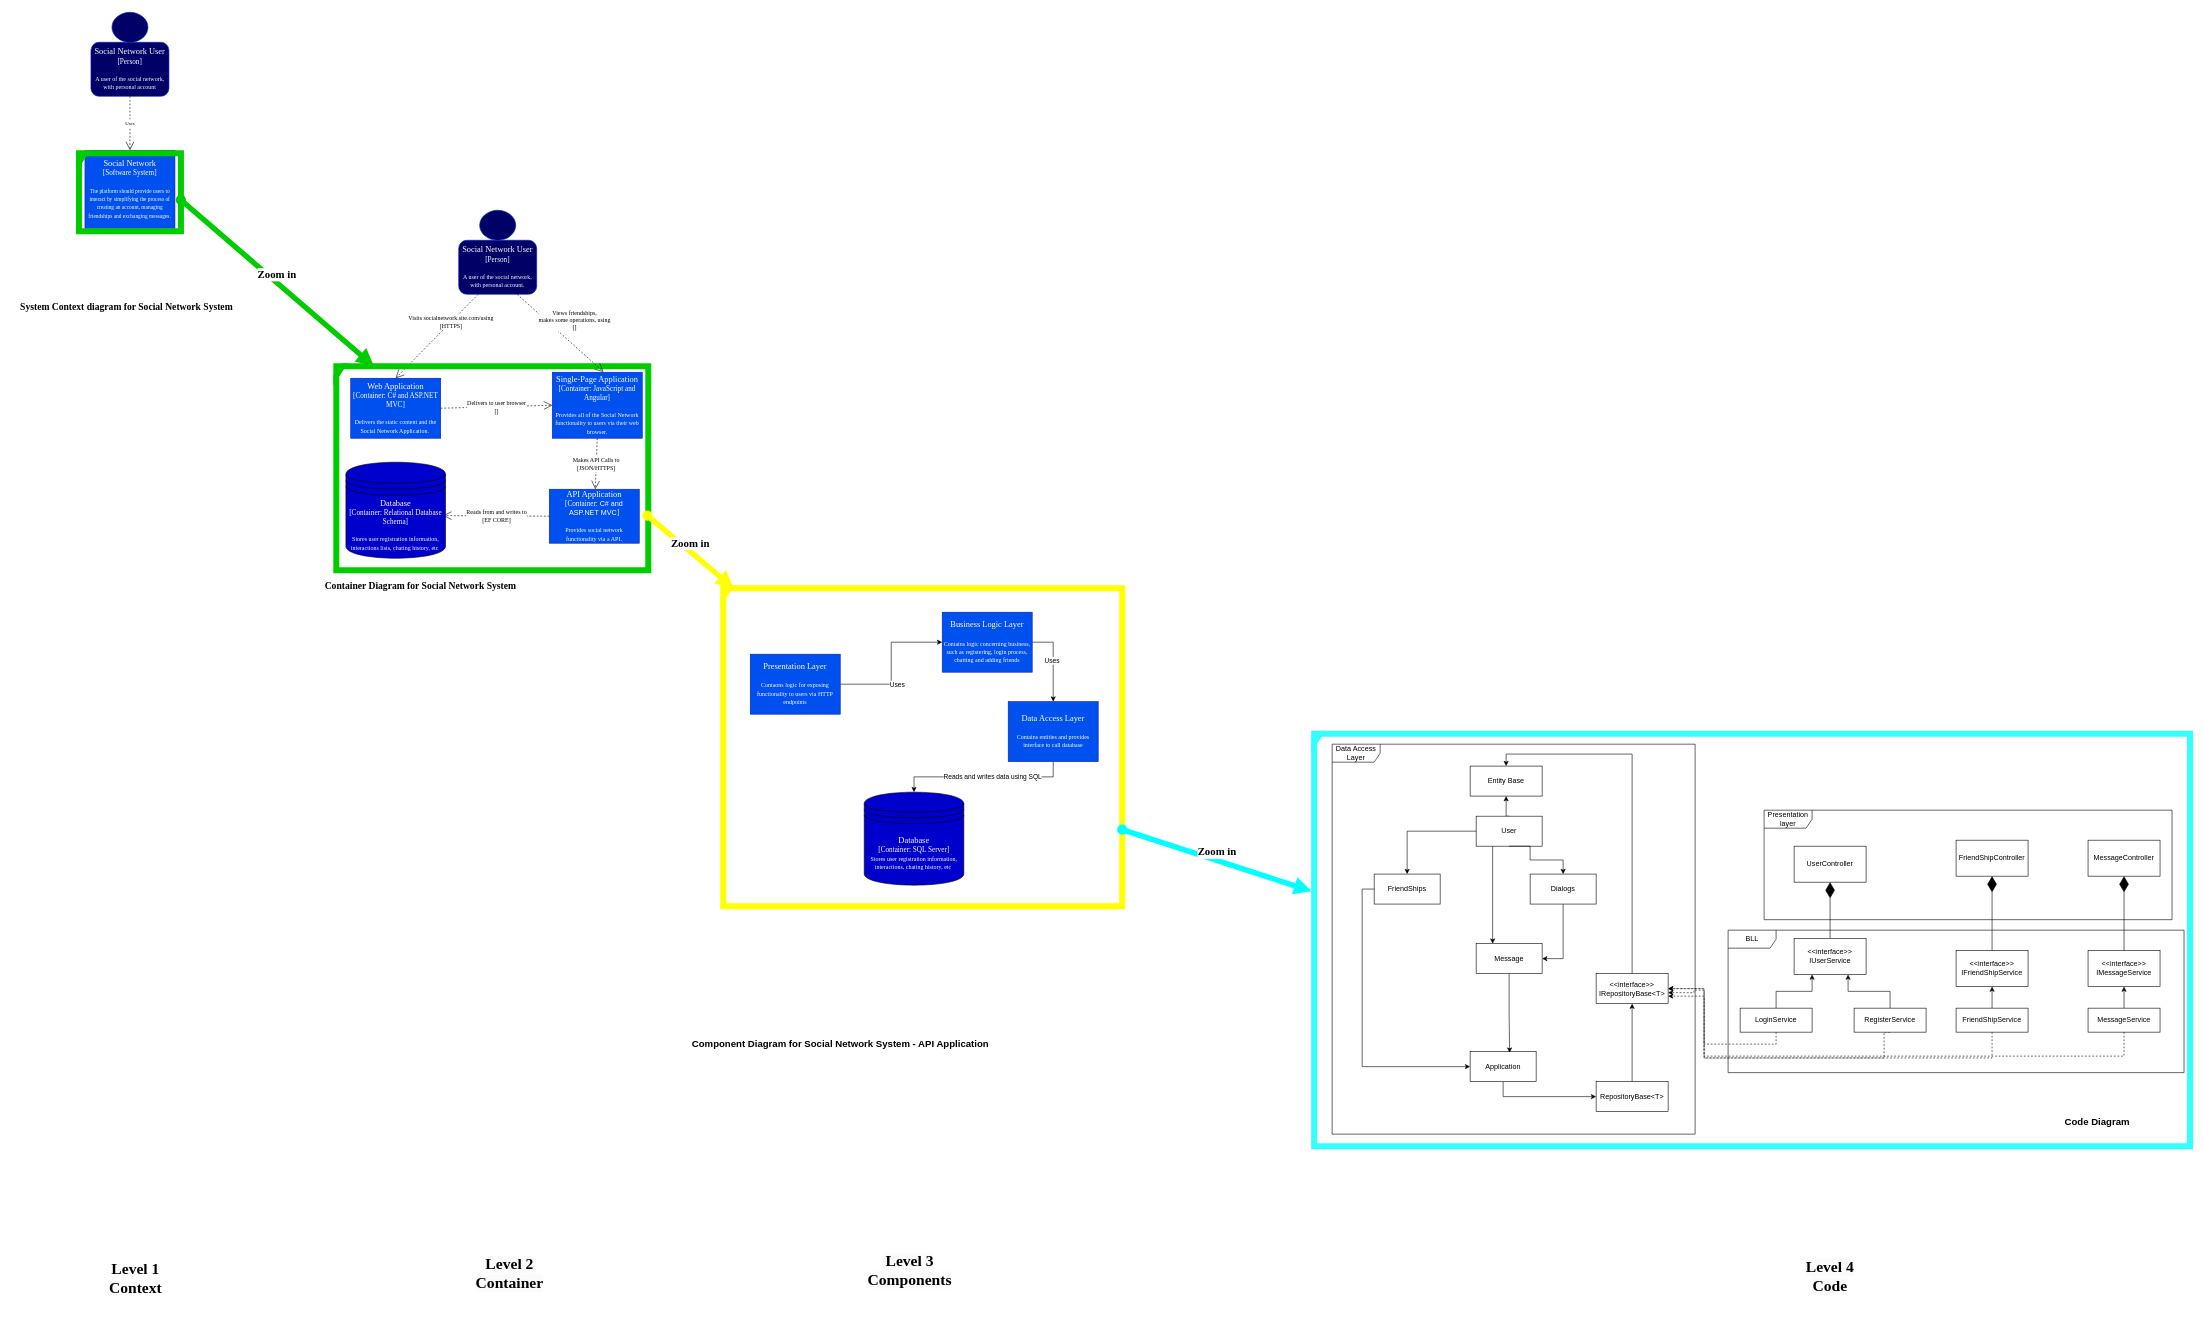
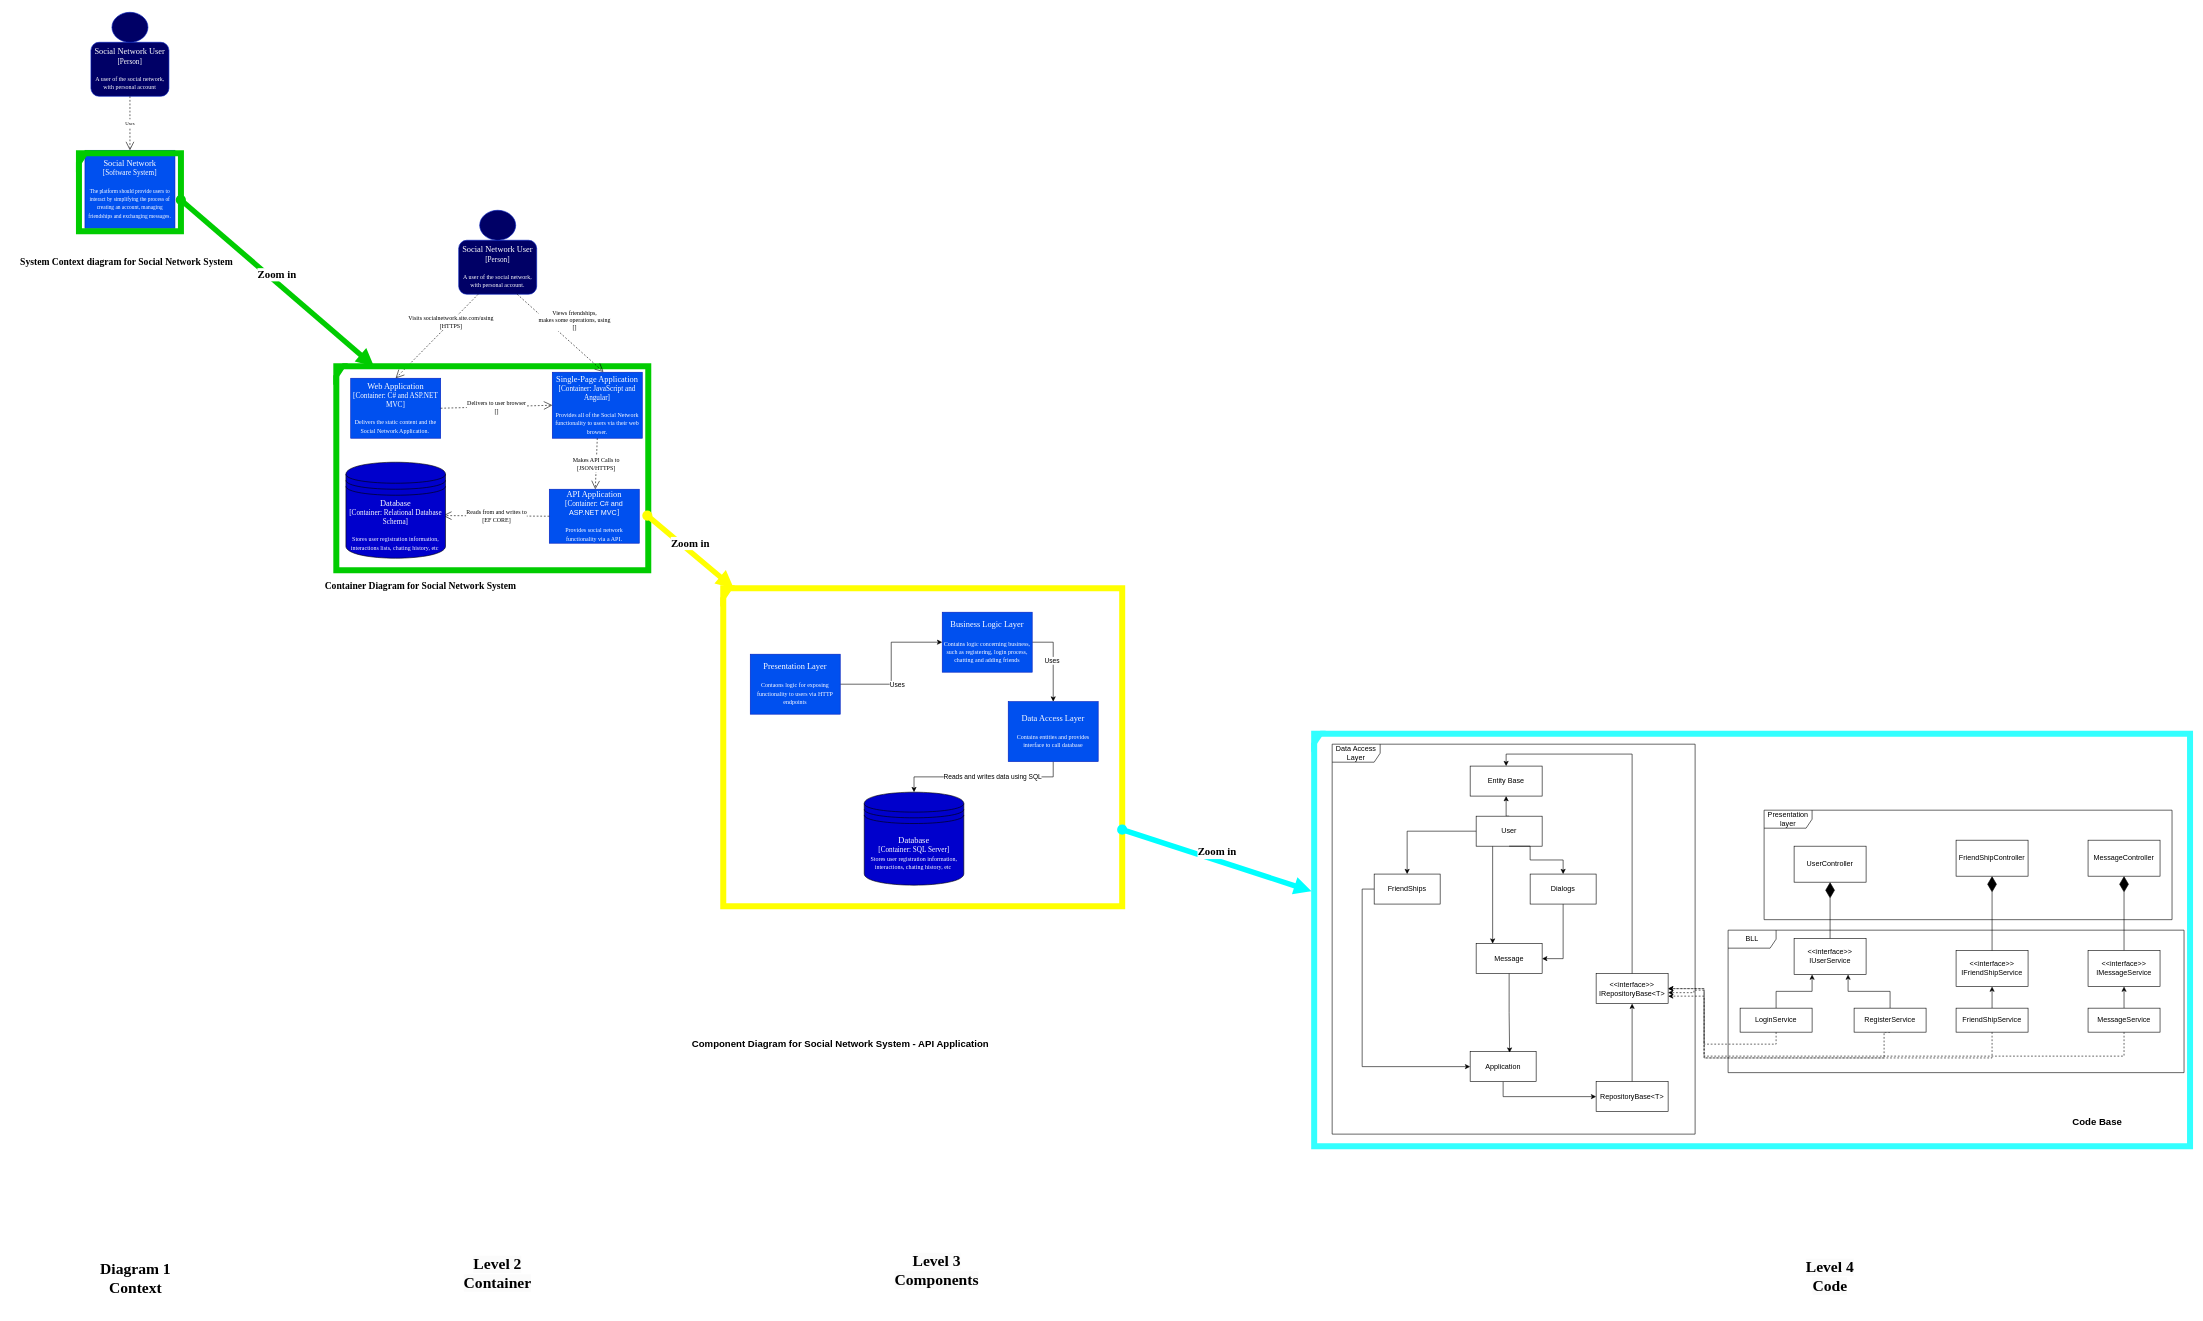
node "System Context diagram for Social Network System": moved (126, 306) -> (126, 261)
node "Code Diagram": label "Code Diagram" -> "Code Base"
node "Level 3Components": moved (910, 1275) -> (937, 1275)
node "Level 1Context": label "Level 1Context" -> "Diagram 1Context"
node "Level 2Container": moved (510, 1278) -> (498, 1278)
